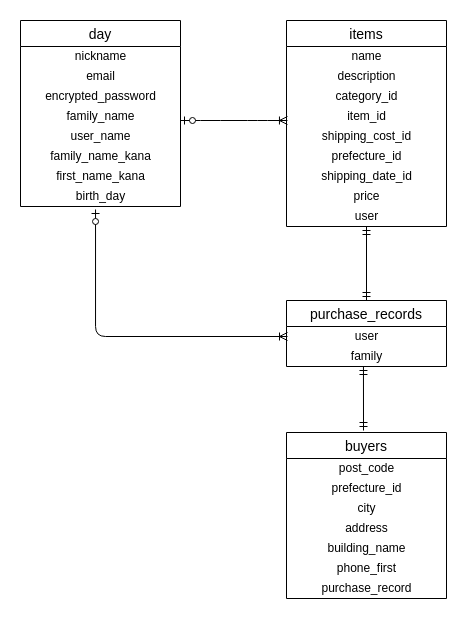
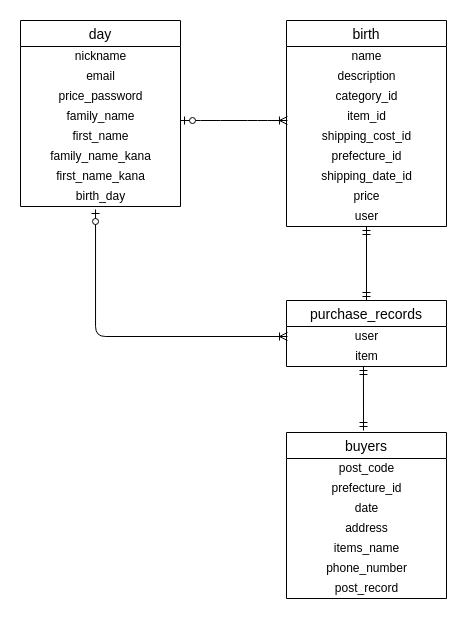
node "items": label "items" -> "birth"
node "encrypted_password": label "encrypted_password" -> "price_password"
node "user_name": label "user_name" -> "first_name"
node "family": label "family" -> "item"
node "city": label "city" -> "date"
node "building_name": label "building_name" -> "items_name"
node "phone_first": label "phone_first" -> "phone_number"
node "purchase_record": label "purchase_record" -> "post_record"
